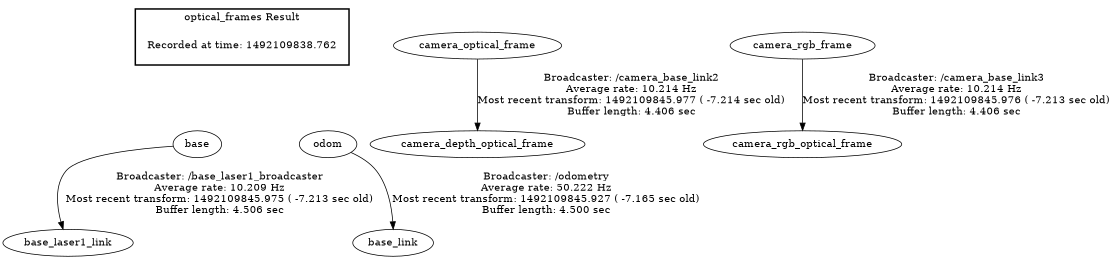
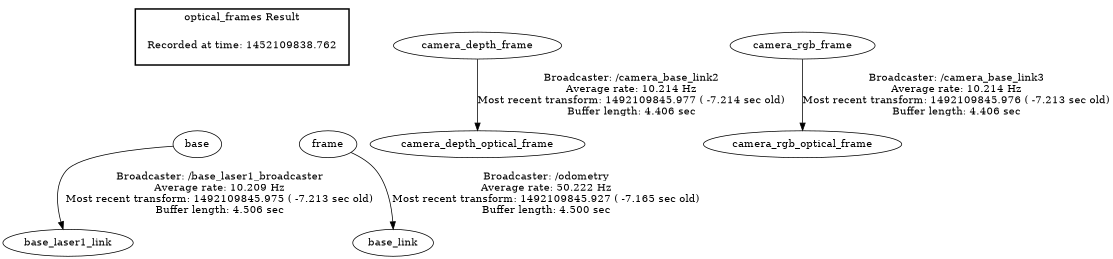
node "Recorded at time: 1492109838.762": label "Recorded at time: 1492109838.762" -> "Recorded at time: 1452109838.762"
node "camera_optical_frame": label "camera_optical_frame" -> "camera_depth_frame"
node "odom": label "odom" -> "frame"
